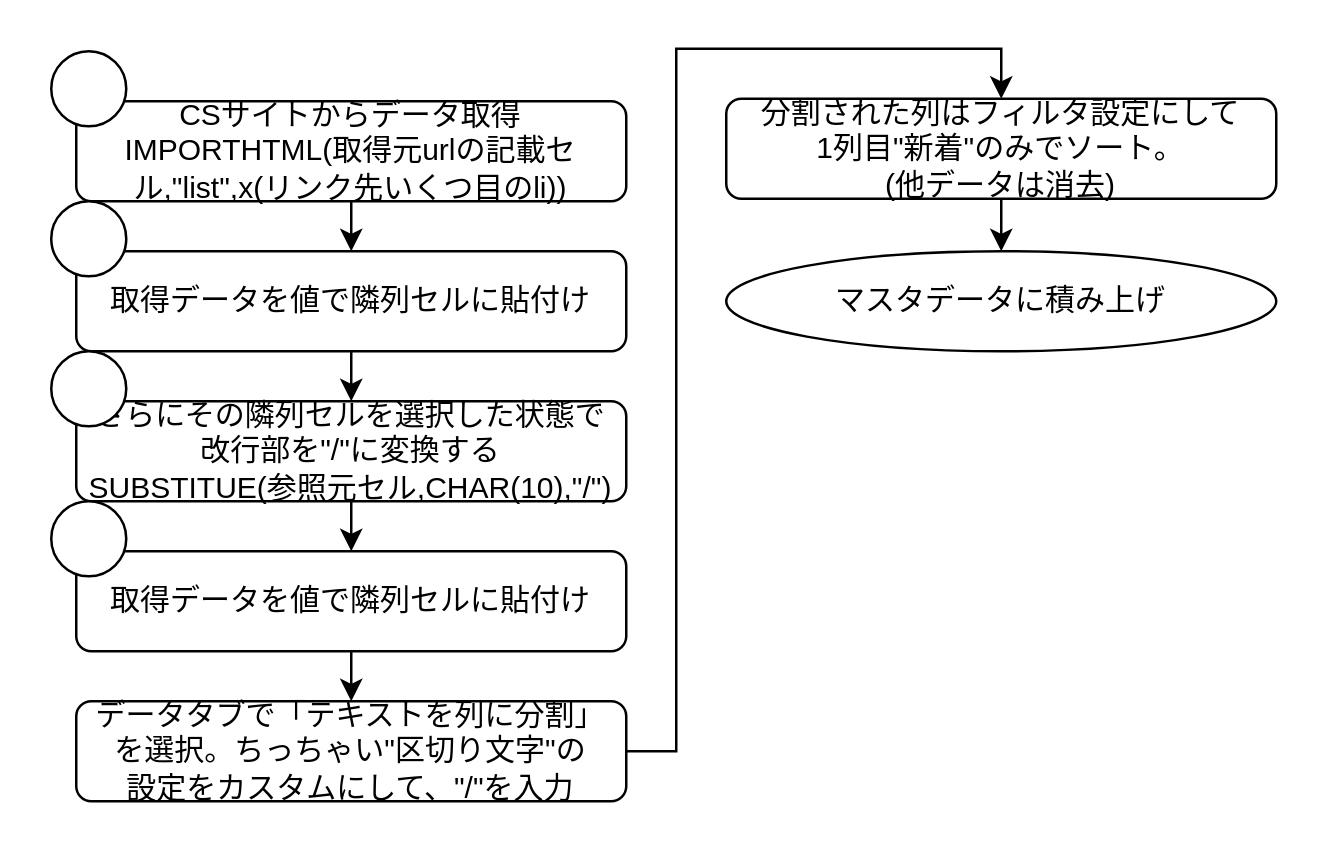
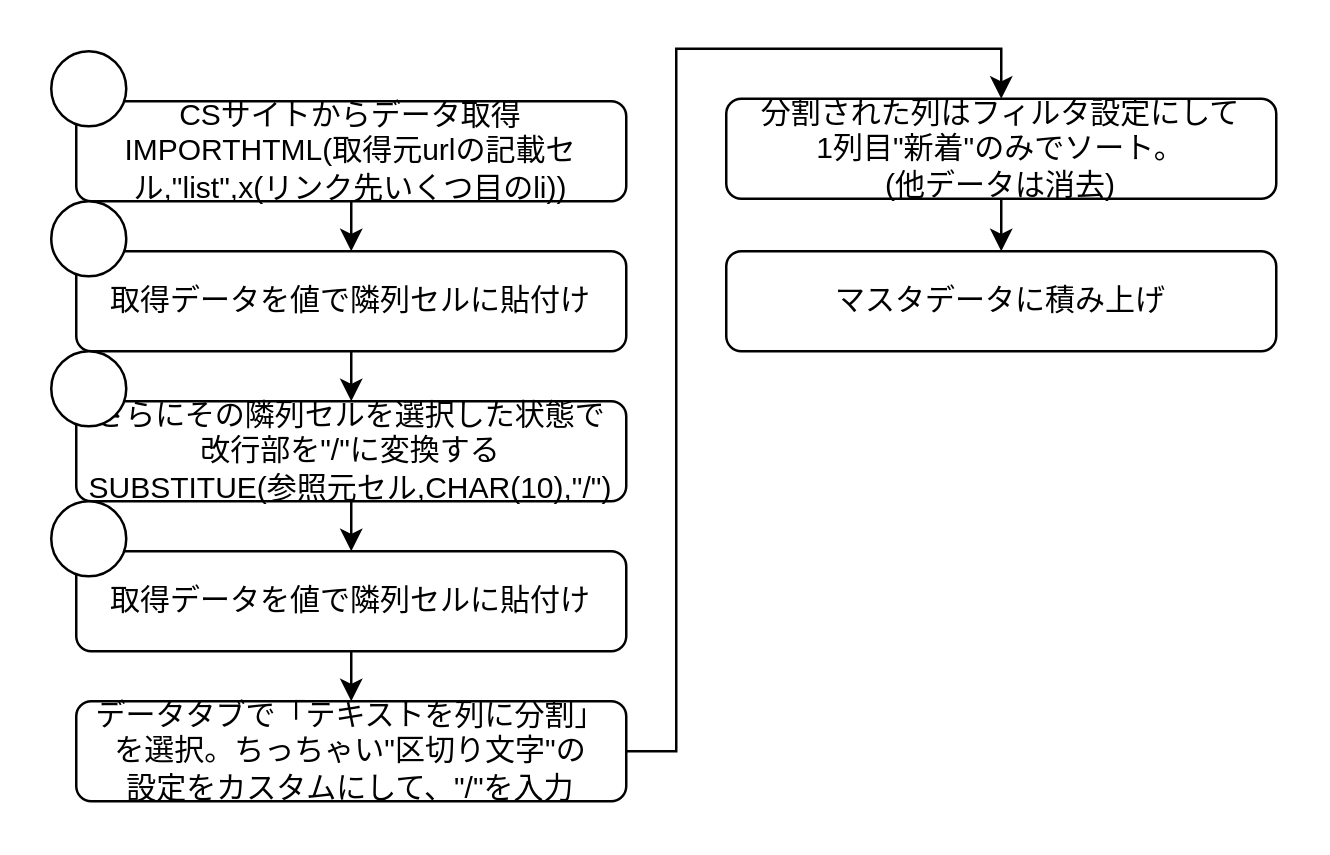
node "マスタデータに積み上げ": shape ellipse -> rounded rectangle
